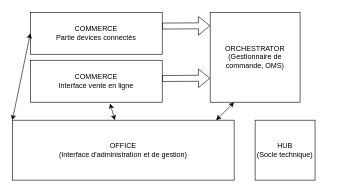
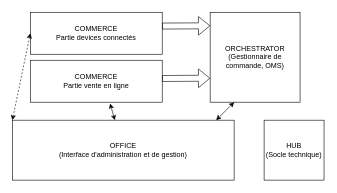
edge "COMMERCE Partie devices connectés" -- "OFFICE (Interface d'administration et de gestion)": style solid -> dashed
node "COMMERCE Interface vente en ligne": label "COMMERCE Interface vente en ligne" -> "COMMERCE Partie vente en ligne"
node "HUB (Socle technique)": moved (285, 150) -> (294, 150)
